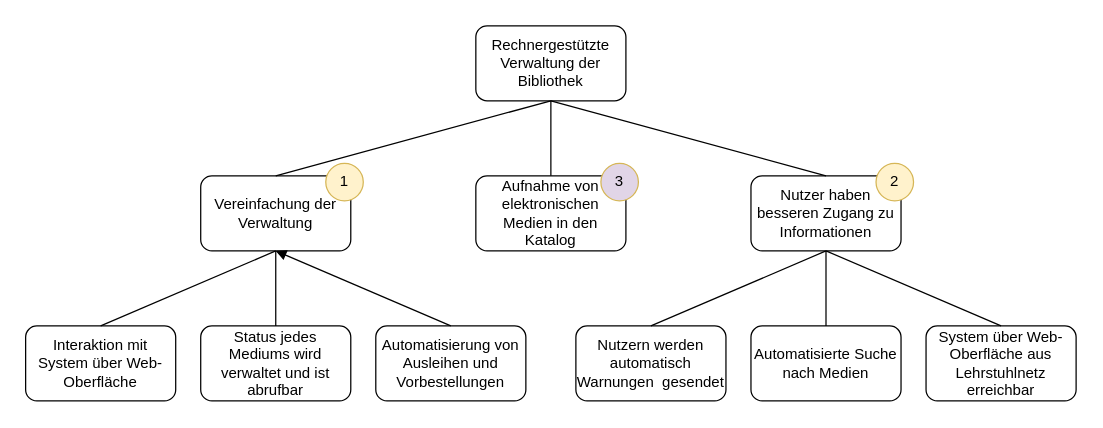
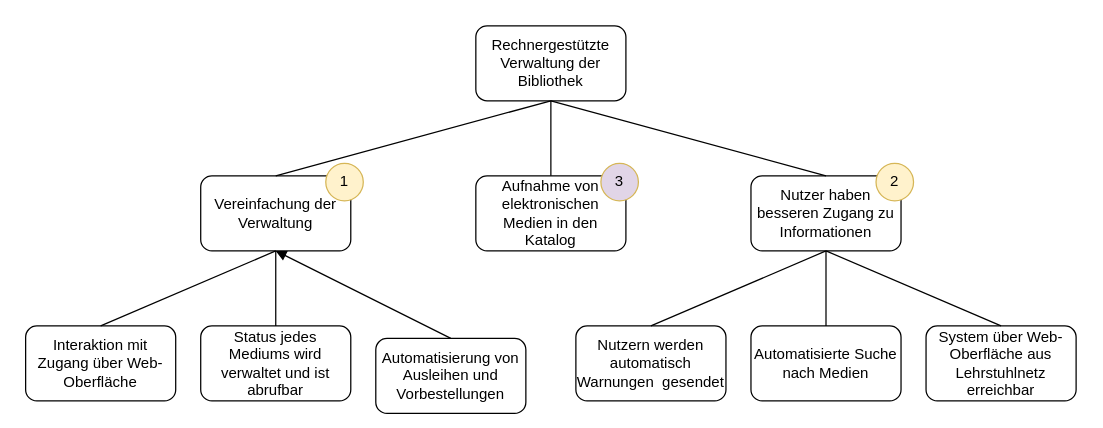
node "Interaktion mit System über Web-Oberfläche": label "Interaktion mit System über Web-Oberfläche" -> "Interaktion mit Zugang über Web-Oberfläche"
node "Automatisierung von Ausleihen und Vorbestellungen": moved (451, 363) -> (451, 376)
